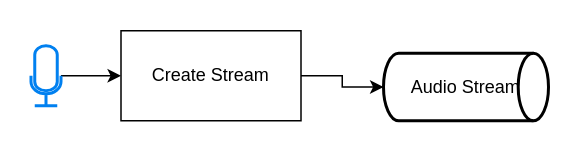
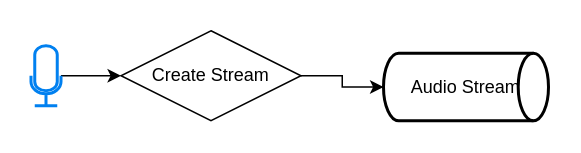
node "Create Stream": shape rectangle -> diamond
